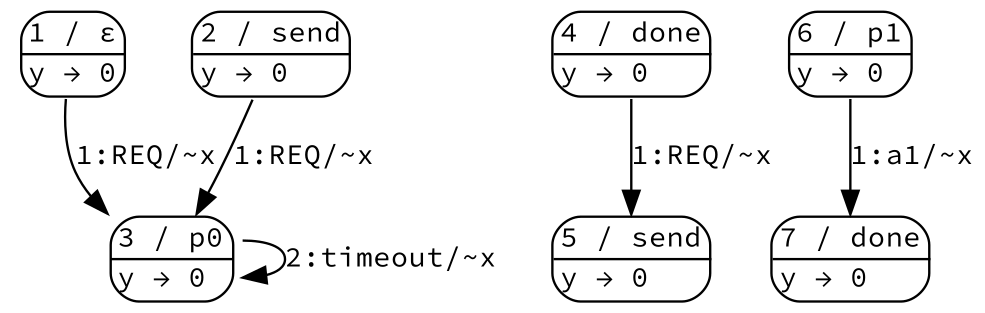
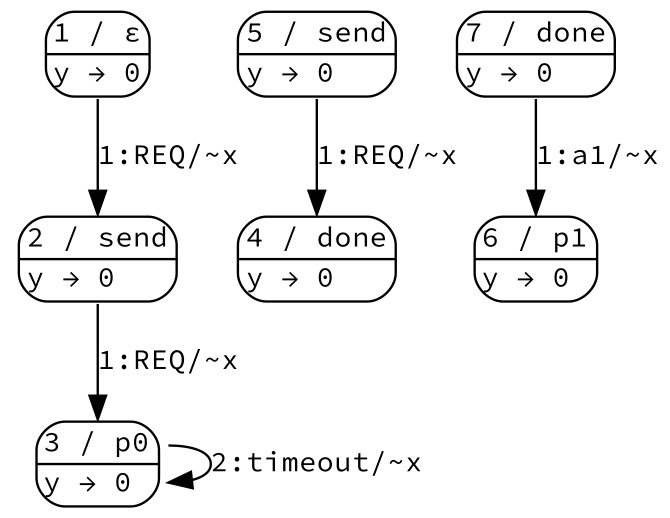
edge "4 / done" -> "5 / send": reversed
edge "6 / p1" -> "7 / done": reversed
edge "1 / ε" -> "3 / p0": now "1 / ε" -> "2 / send"
